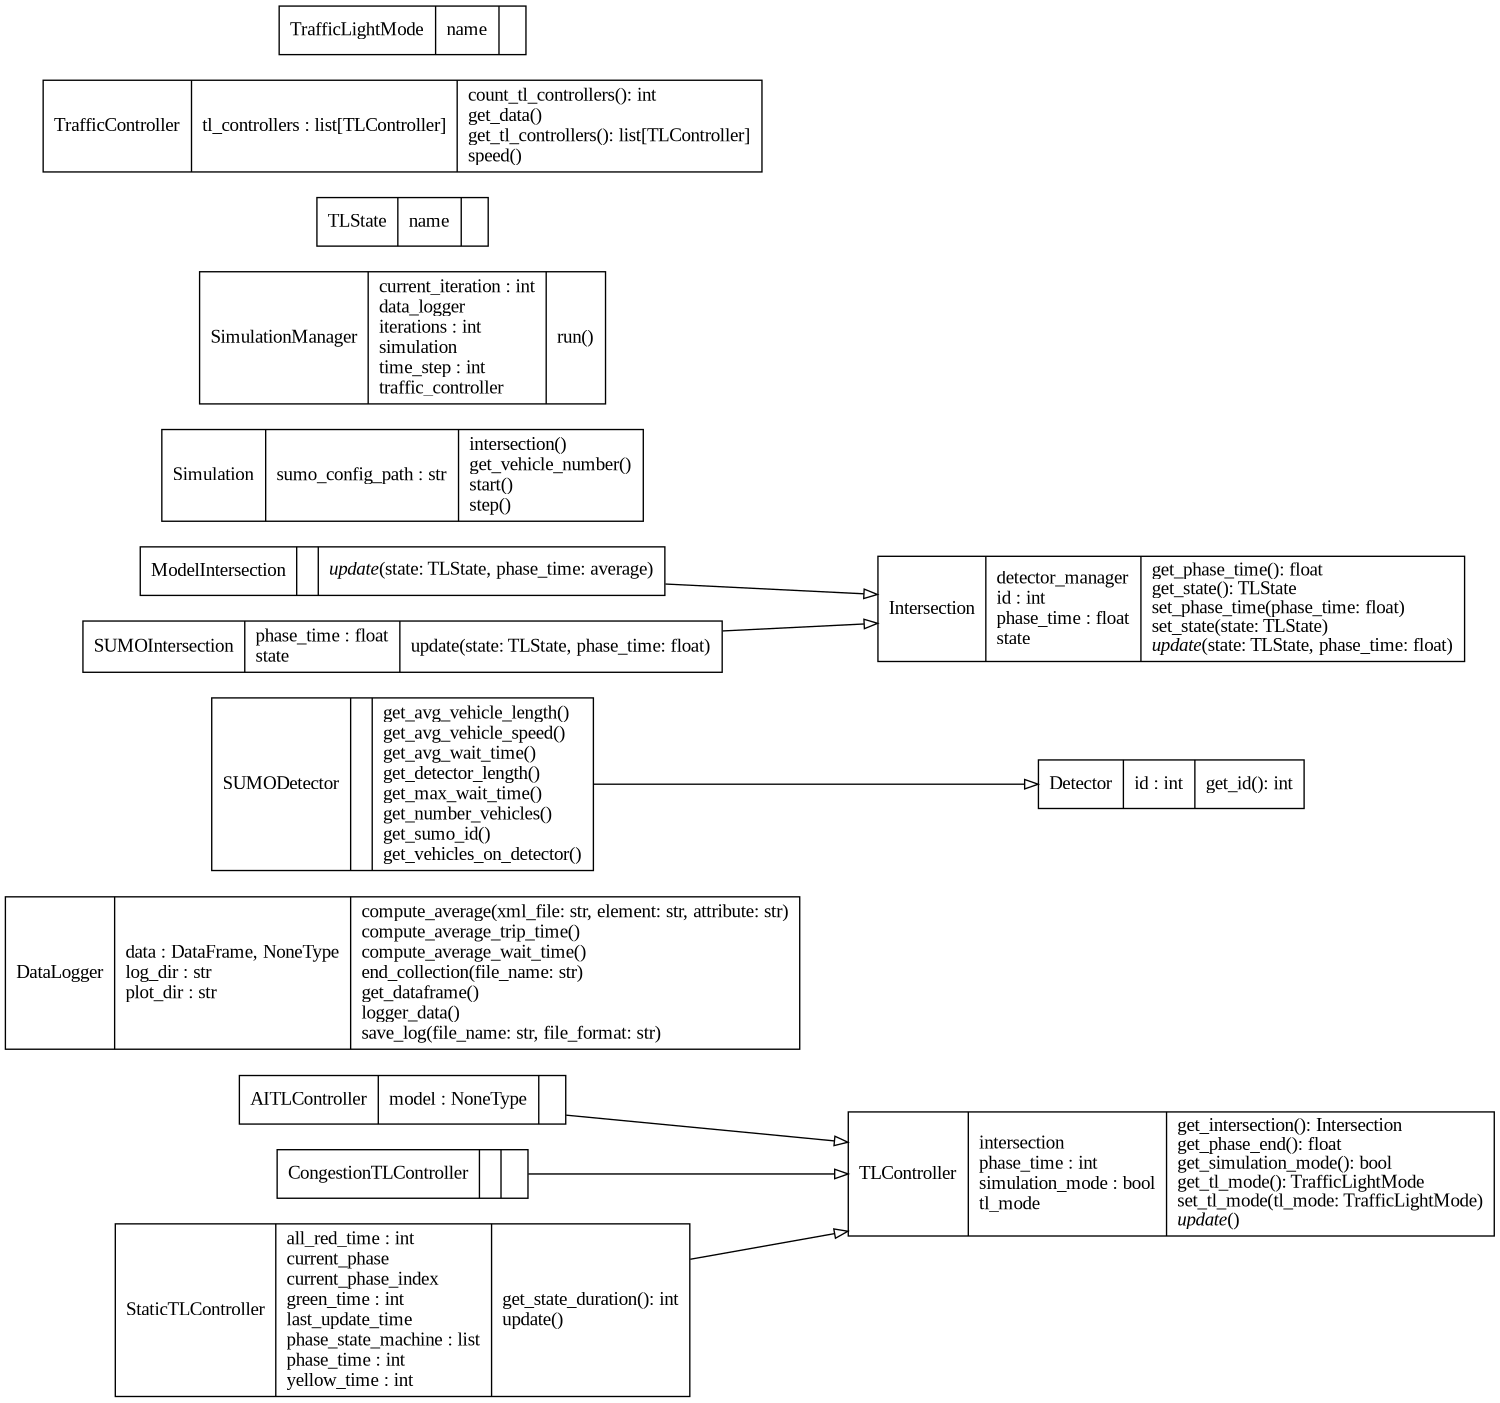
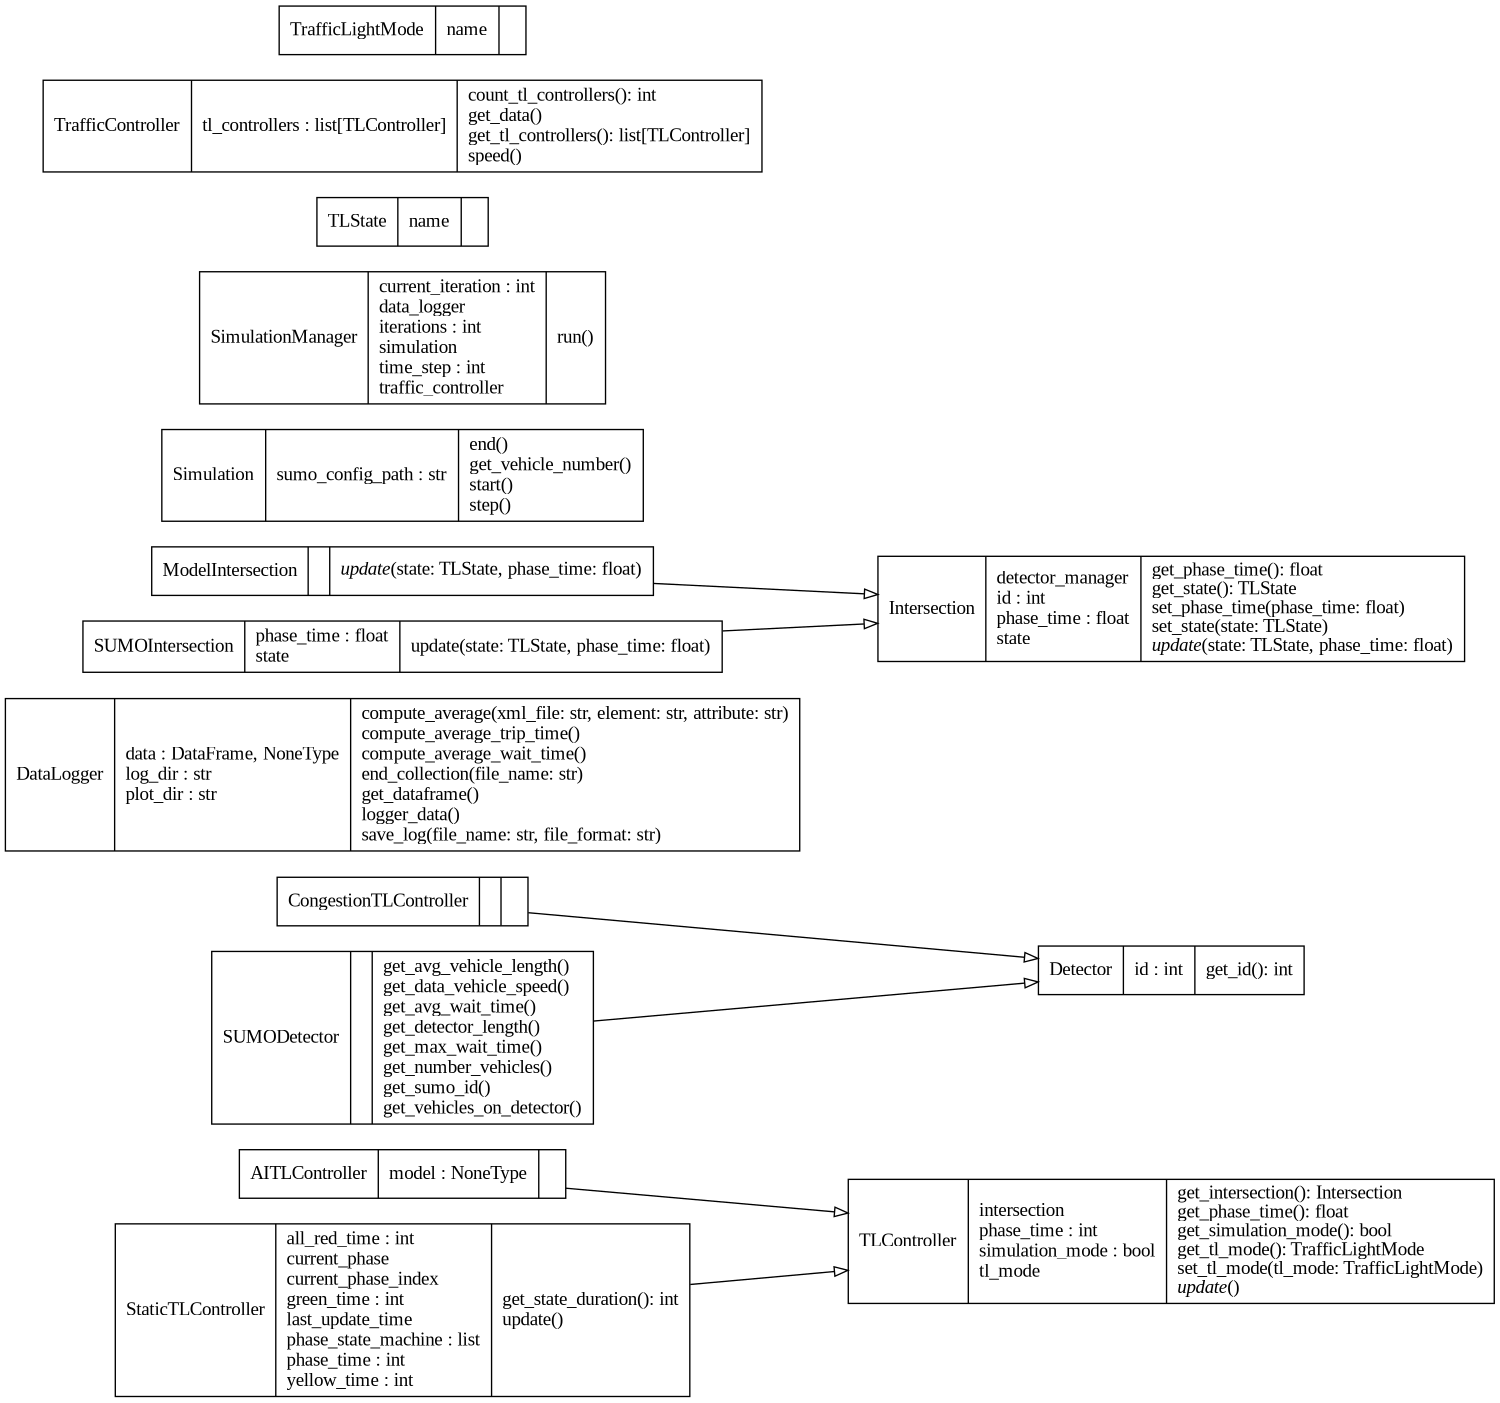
node "Simulation": text "intersection()" -> "end()"
node "ModelIntersection": text "(state: TLState, phase_time: average)" -> "(state: TLState, phase_time: float)"
node "SUMODetector": text "get_avg_vehicle_speed()" -> "get_data_vehicle_speed()"
node "TLController": text "get_phase_end(): float" -> "get_phase_time(): float"
edge "CongestionTLController" -> "TLController": now "CongestionTLController" -> "Detector"
